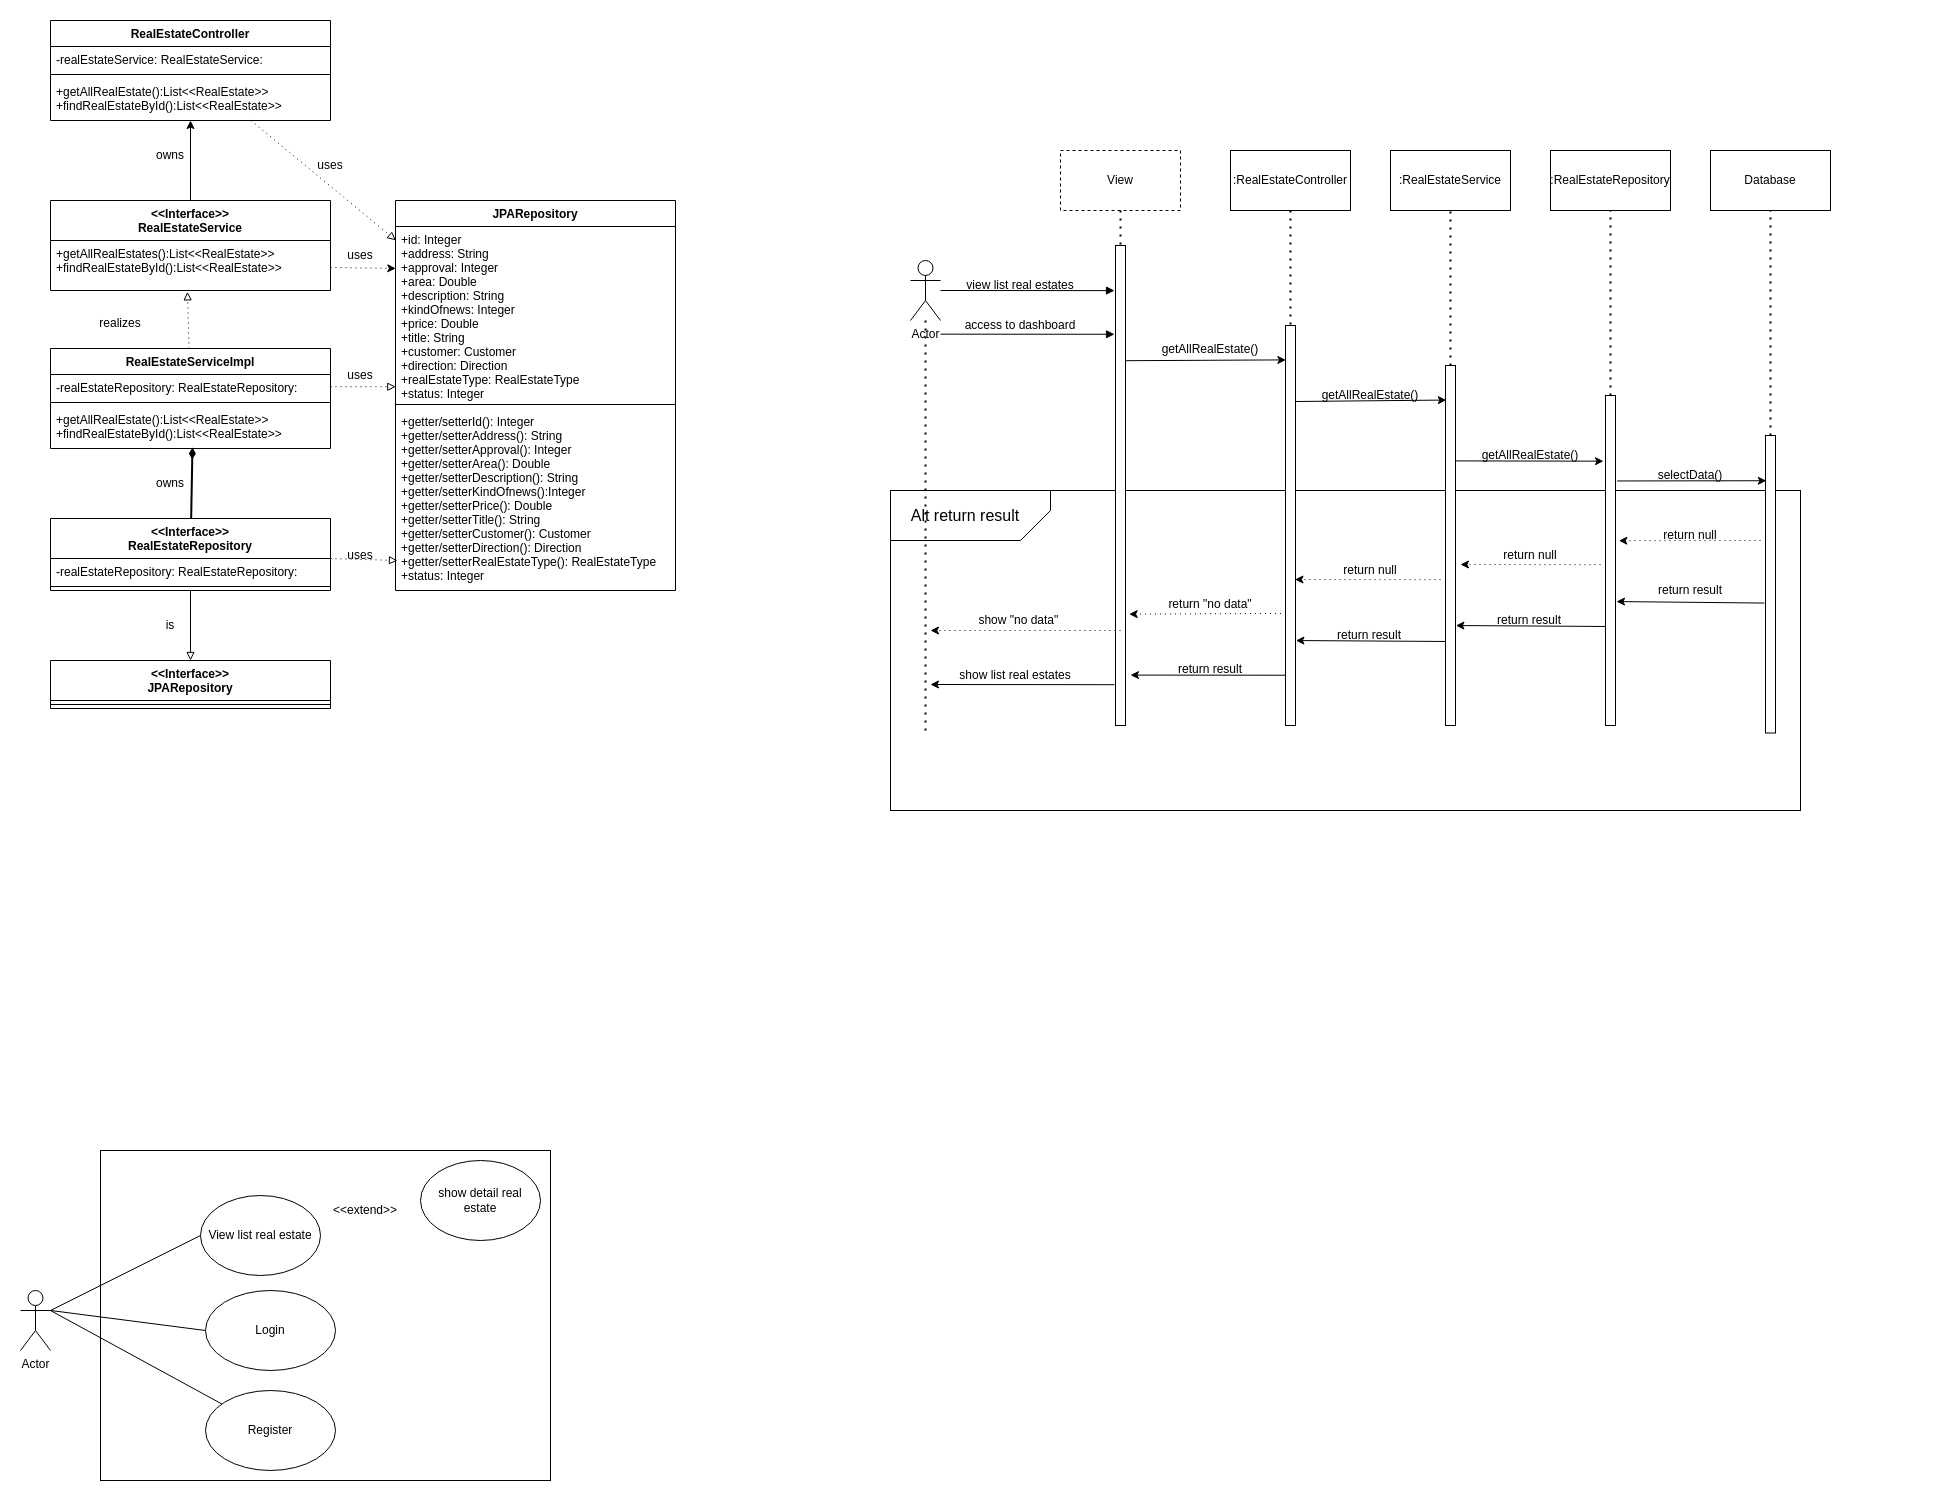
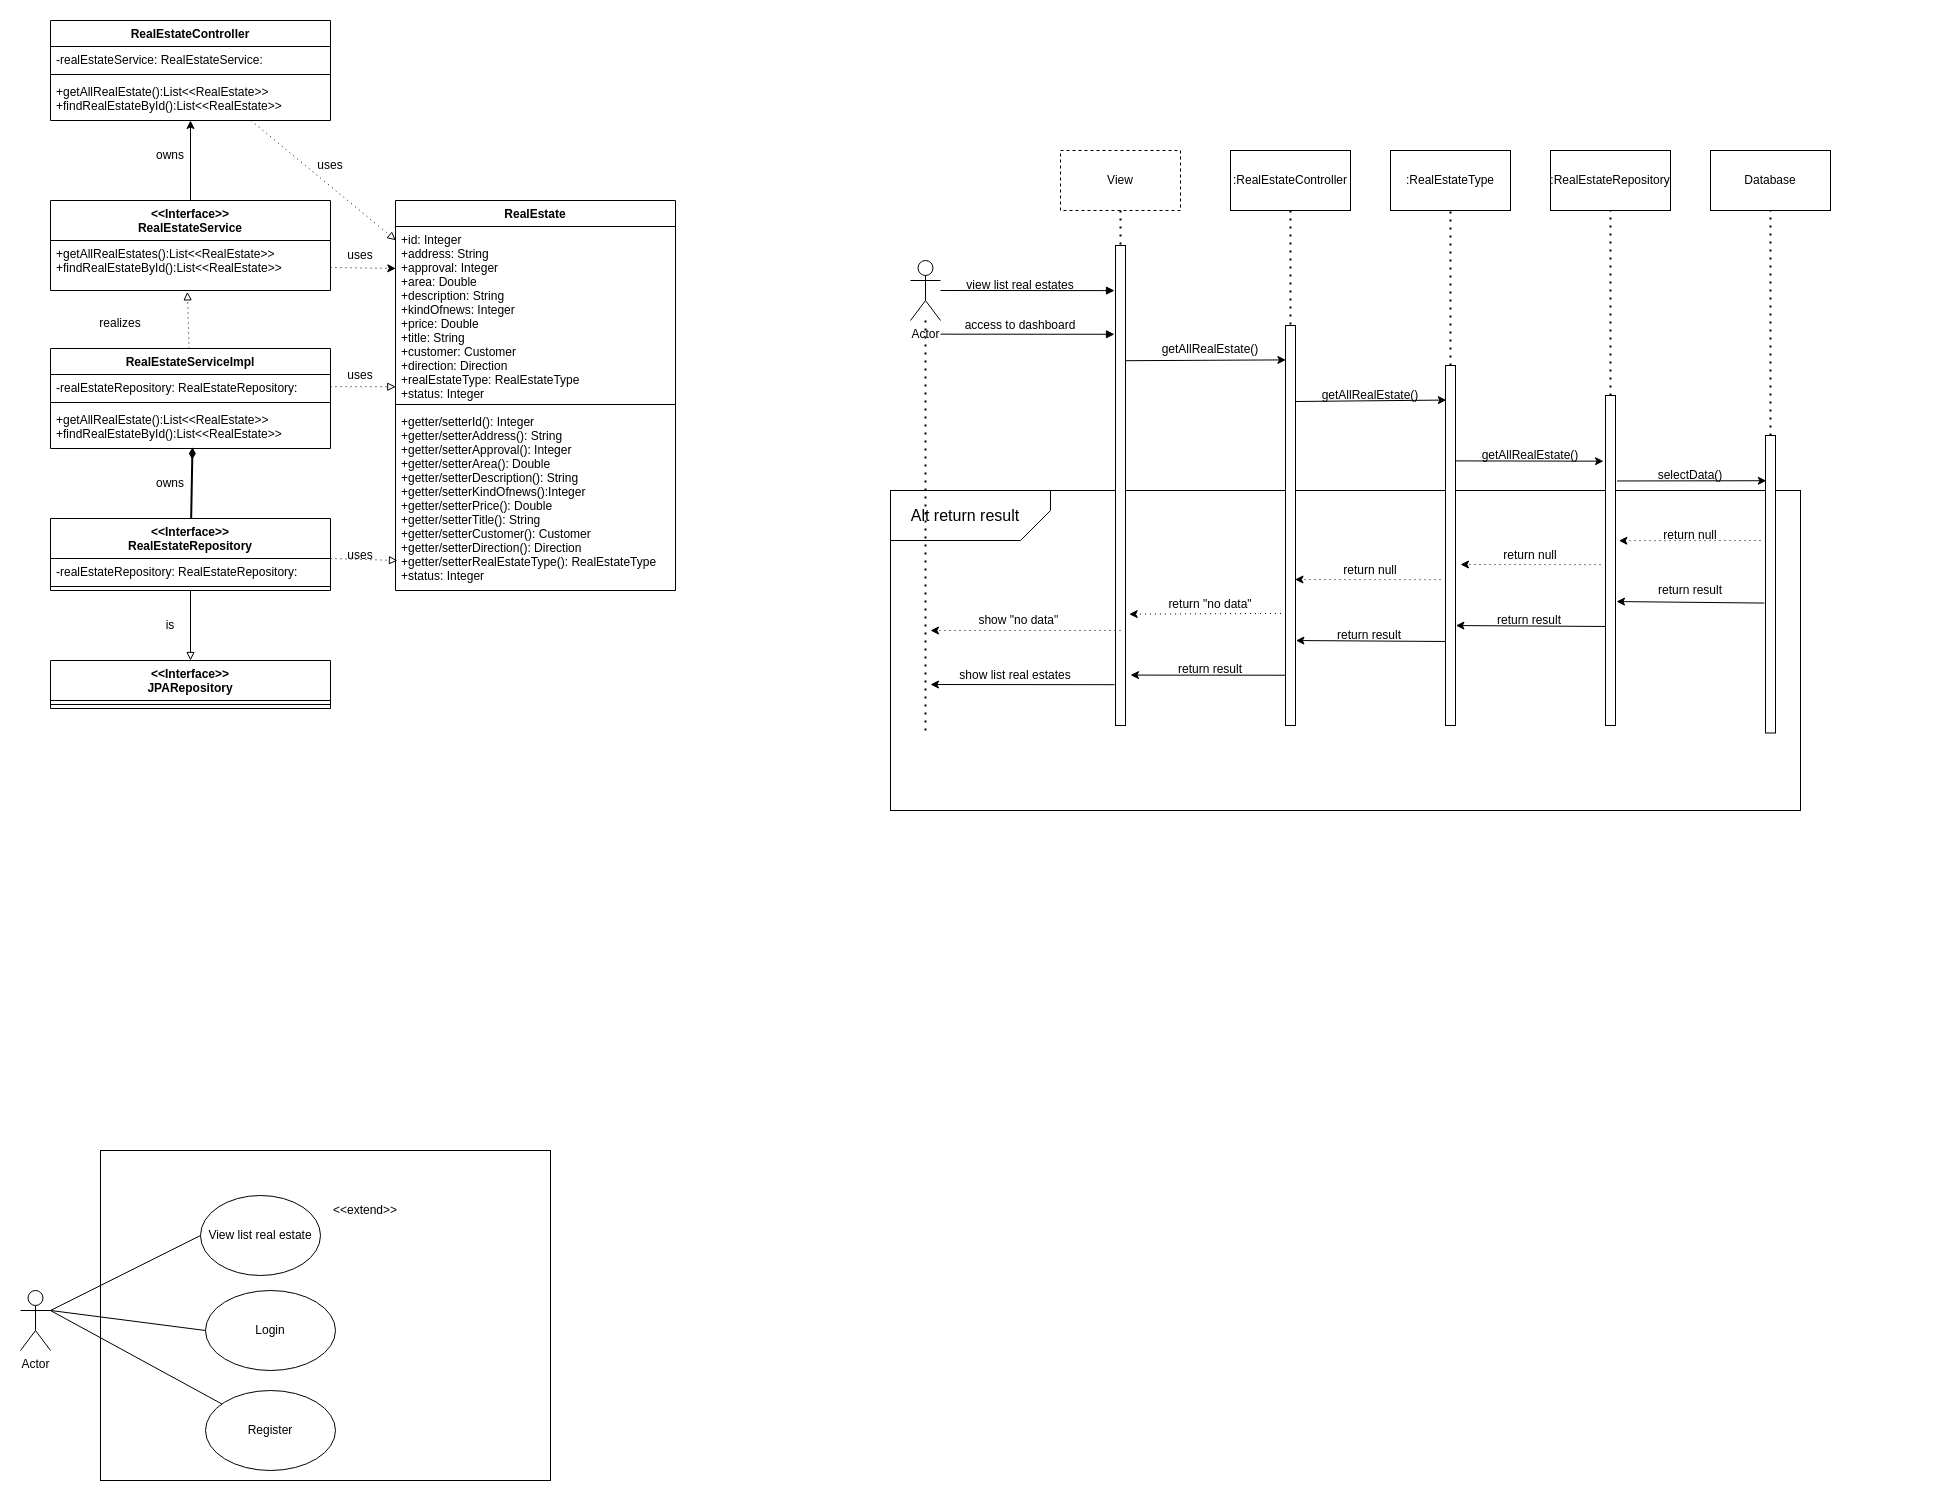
node ":RealEstateService": label ":RealEstateService" -> ":RealEstateType"
node "JPARepository": label "JPARepository" -> "RealEstate"
node "show detail real estate": removed
